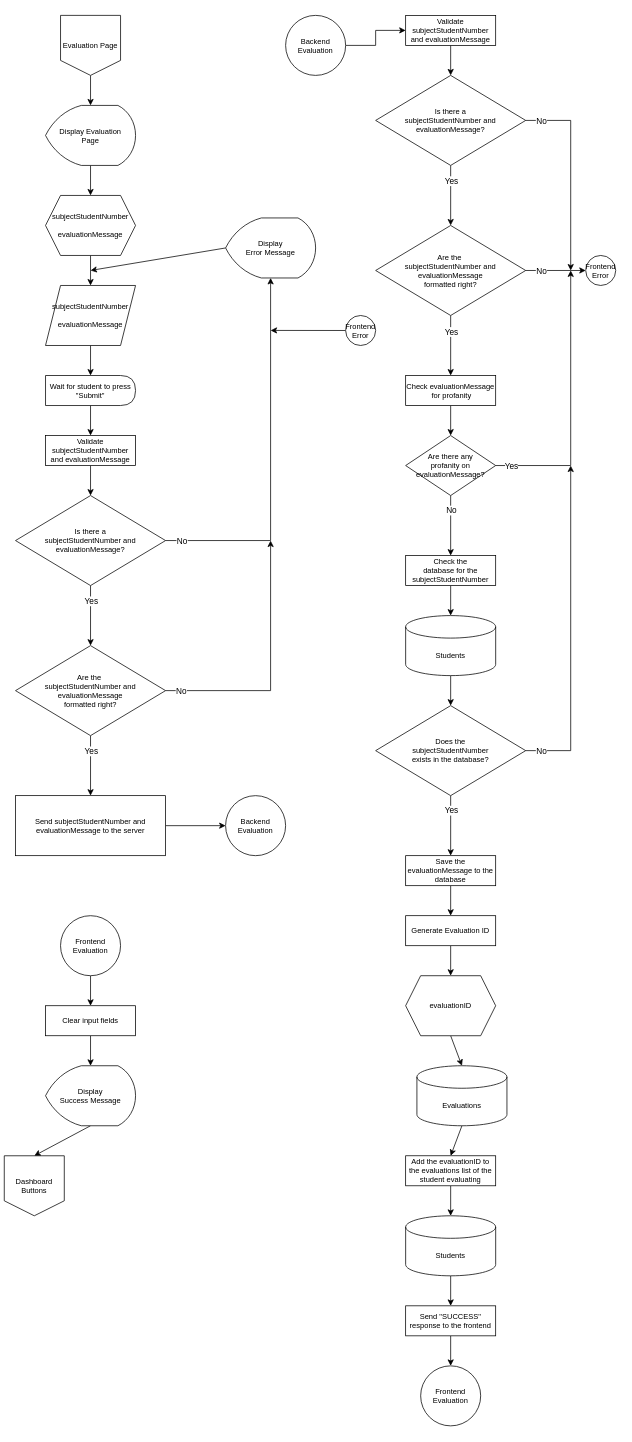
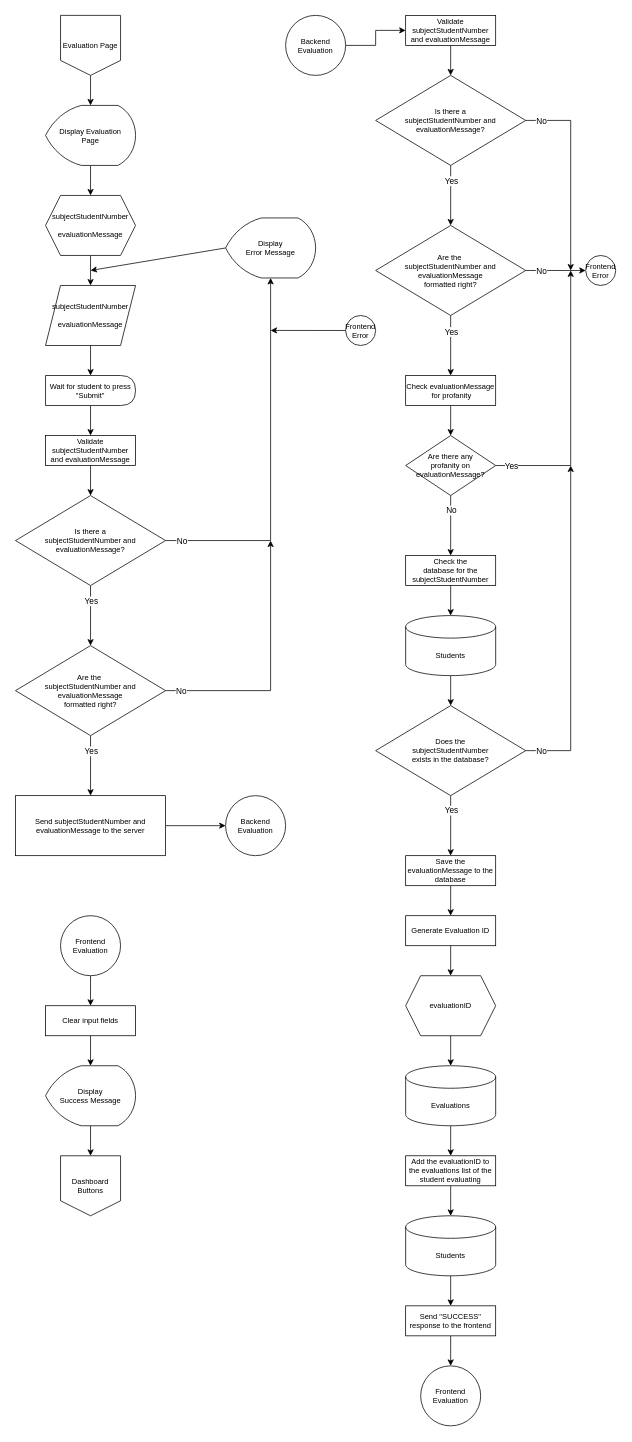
node "Evaluations": moved (462, 1095) -> (450, 1095)
node "Dashboard Buttons": moved (34, 1185) -> (90, 1185)
